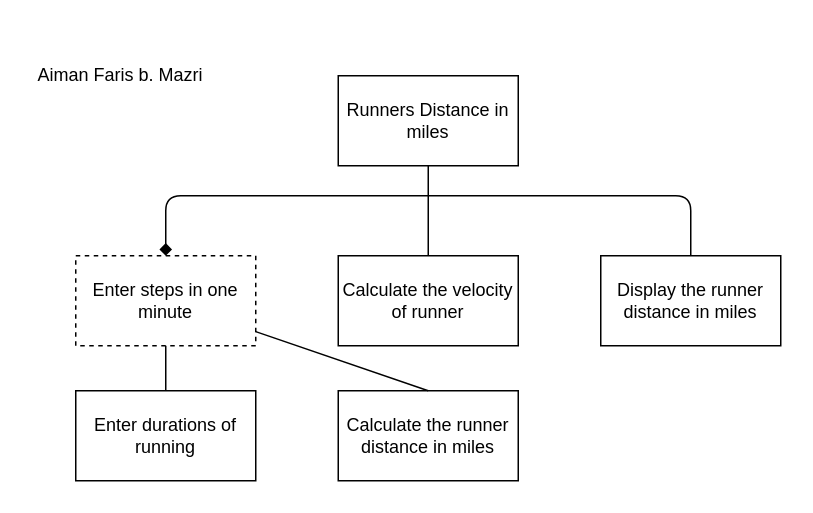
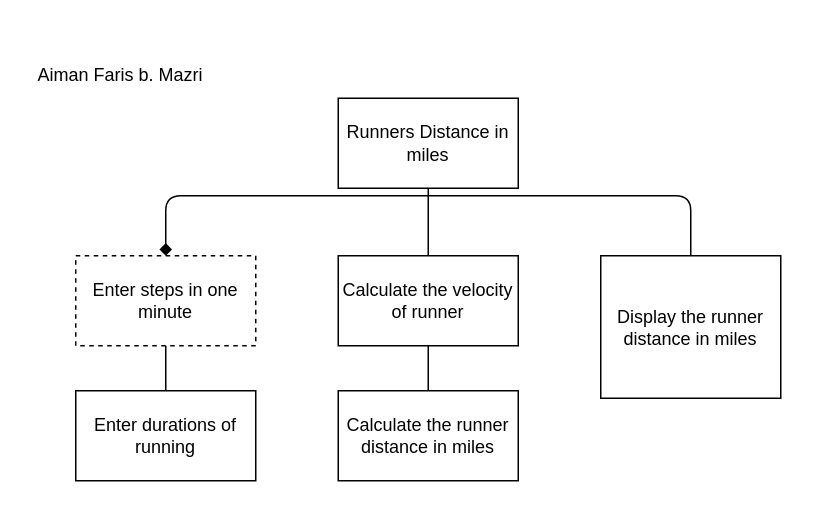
node "Runners Distance in miles": moved (428, 121) -> (428, 143)
node "Display the runner distance in miles": size 180x90 -> 180x143
edge "Enter steps in one minute" -- "Calculate the runner distance in miles": now "Calculate the velocity of runner" -- "Calculate the runner distance in miles"
